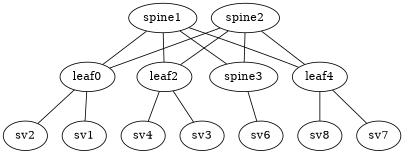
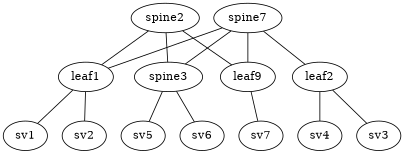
node "spine1": label "spine1" -> "spine7"
edge "spine2" -- "leaf2": removed
node "leaf0": label "leaf0" -> "leaf1"
node "leaf4": label "leaf4" -> "leaf9"
node "sv5": added
node "sv8": removed
